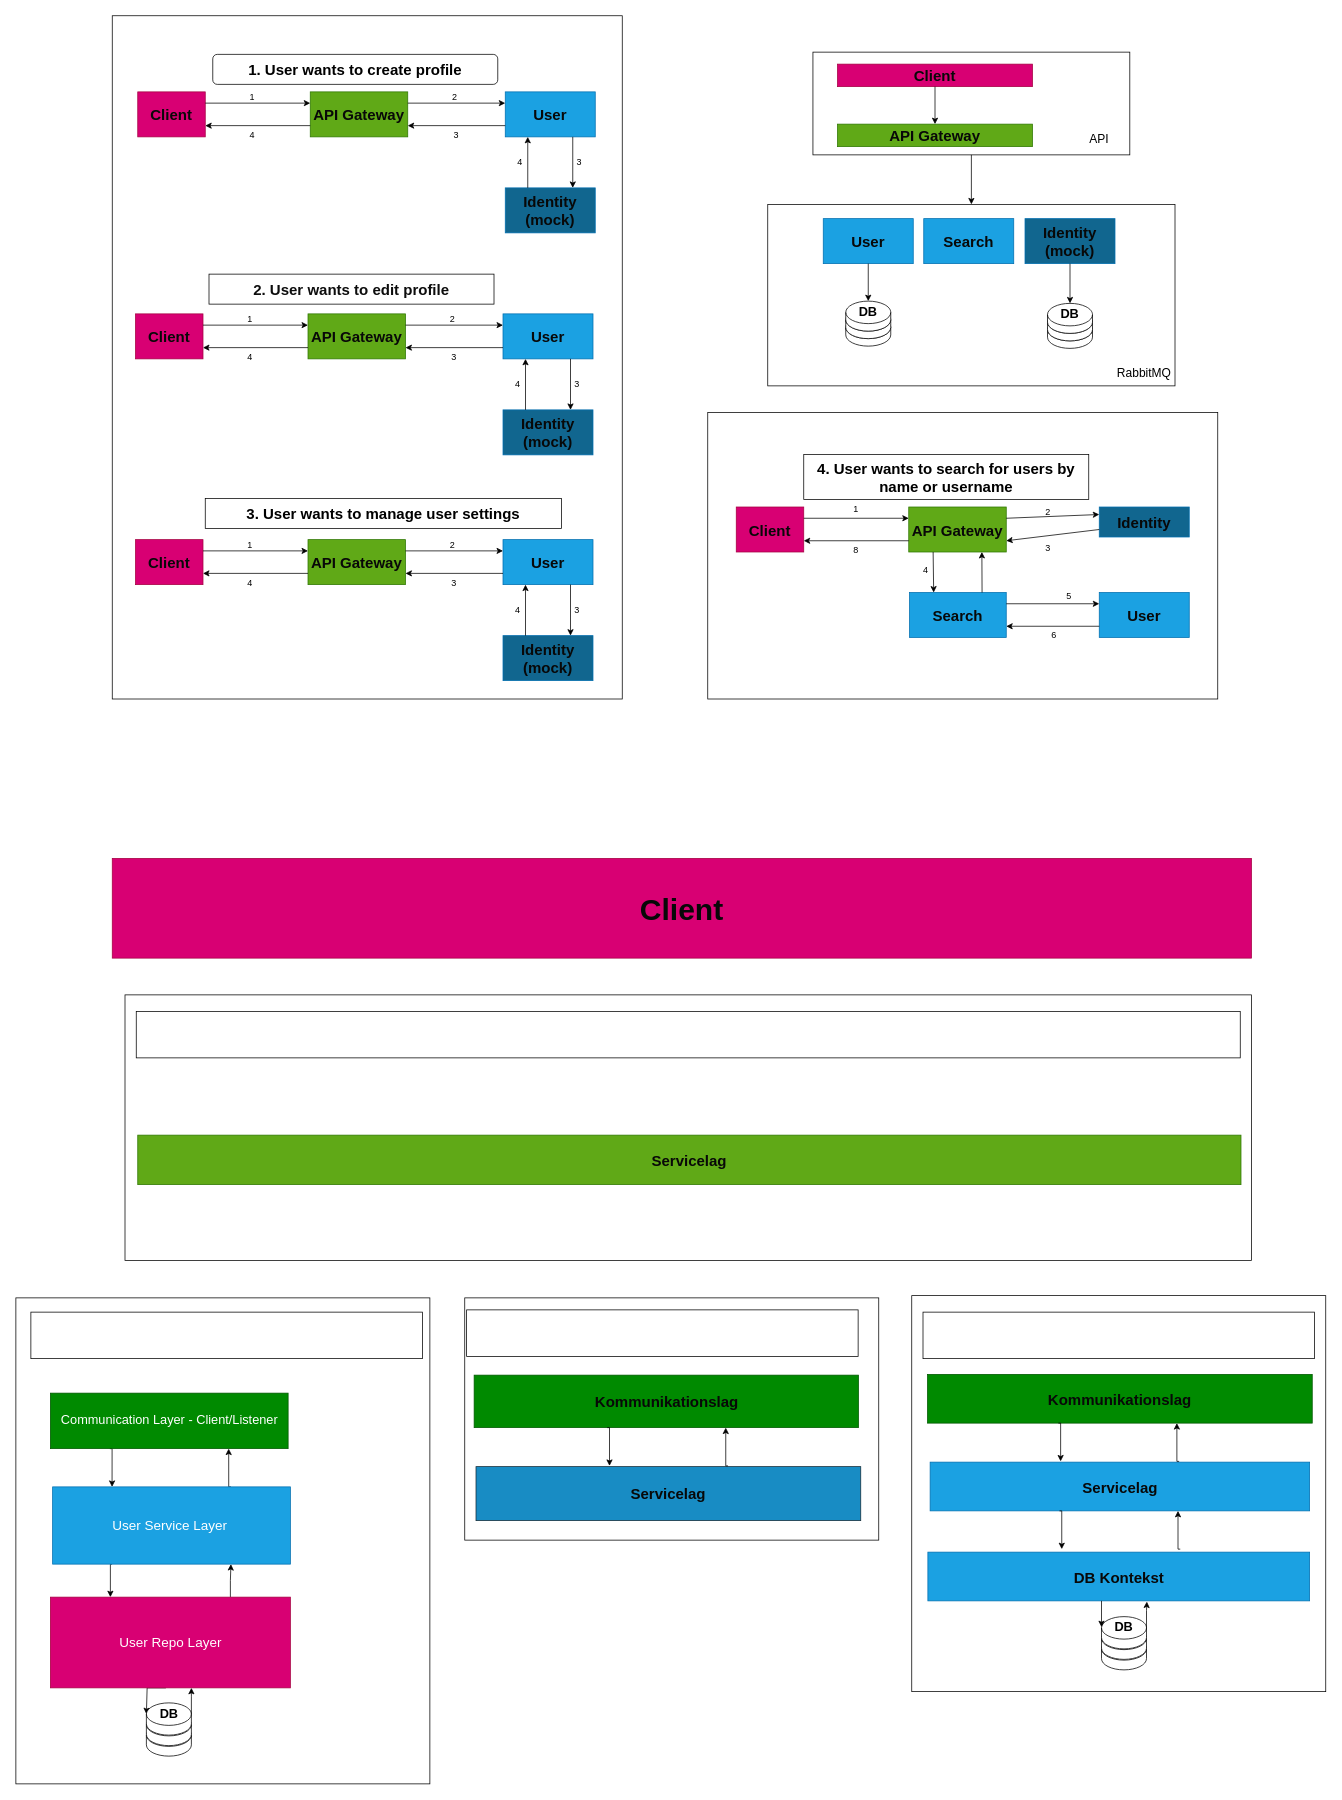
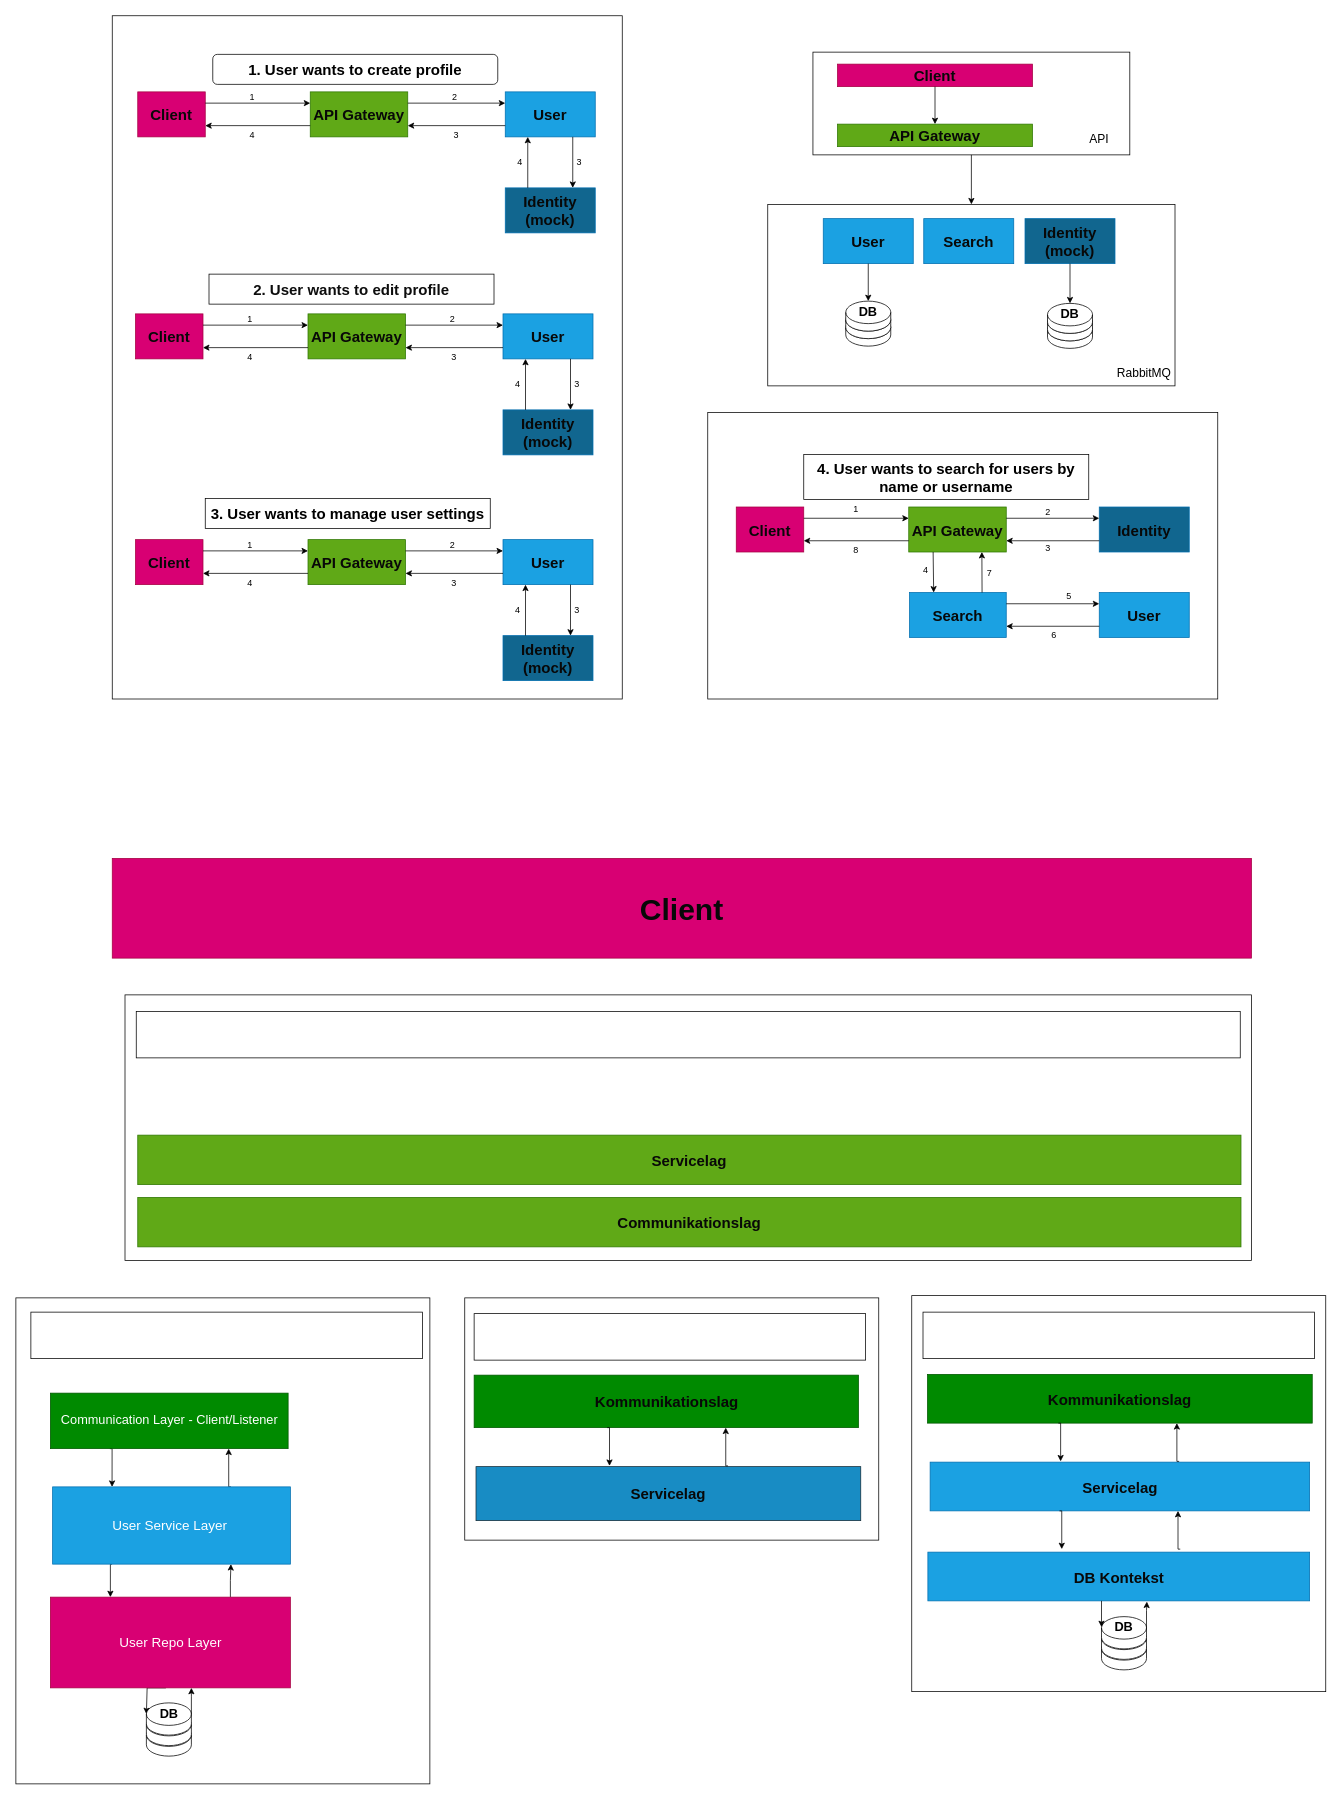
node "3. User wants to manage user settings": size 356x30 -> 285x30
node "Identity": size 90x30 -> 90x45
node "7": added
node "Communikationslag": added
node "Search Service": moved (662, 1333) -> (670, 1337)
